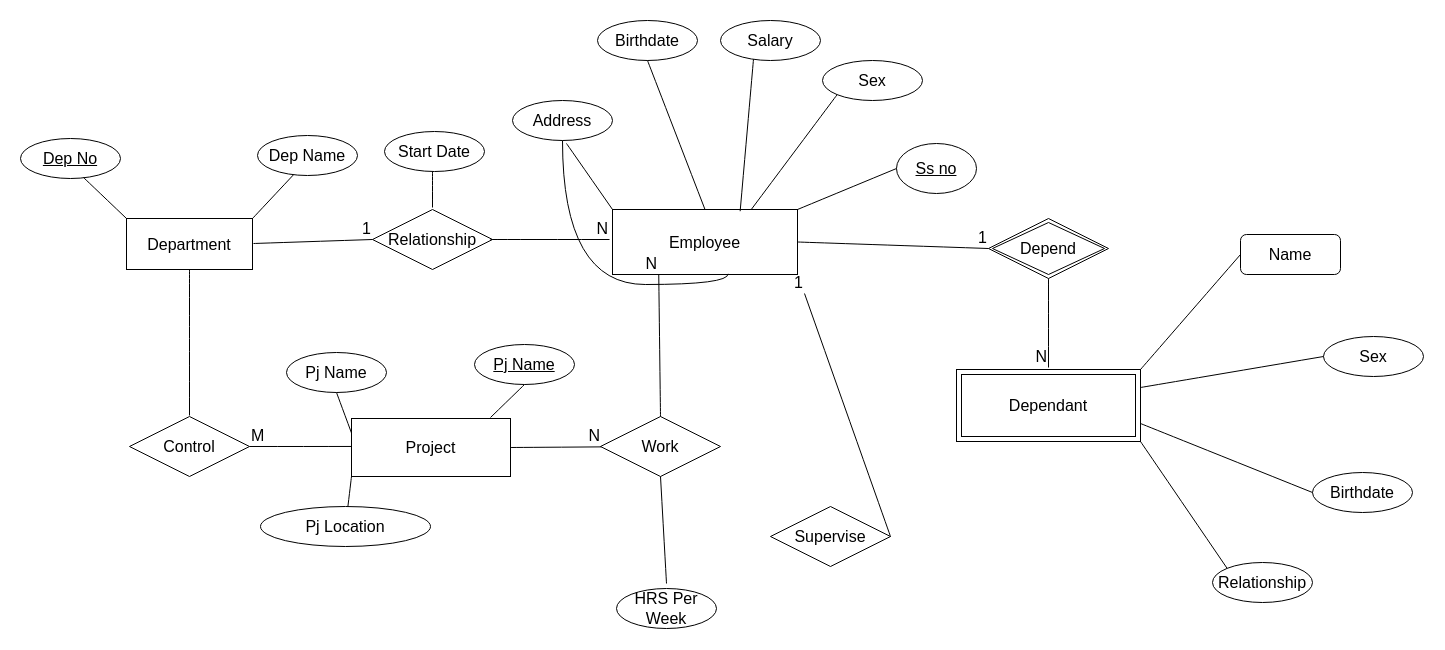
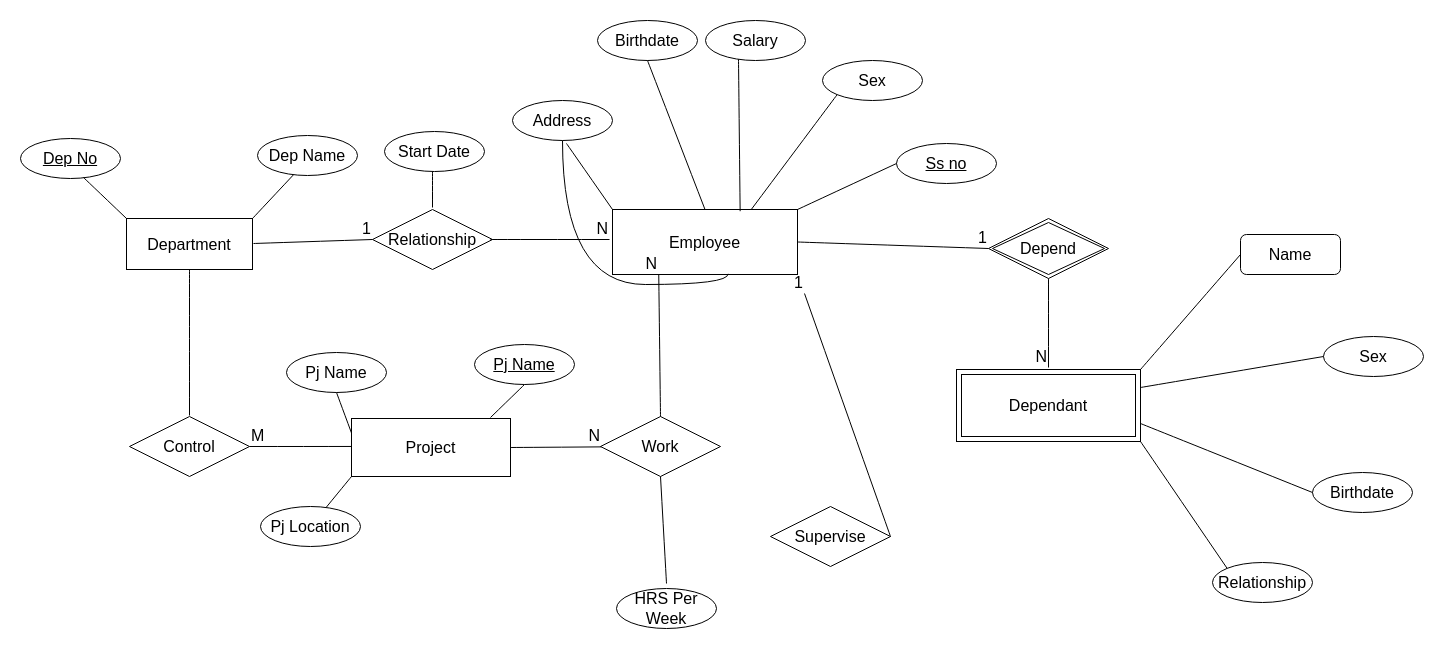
node "Salary": moved (771, 41) -> (756, 41)
node "Ss no": size 80x50 -> 100x40
node "Pj Location": size 170x40 -> 100x40
